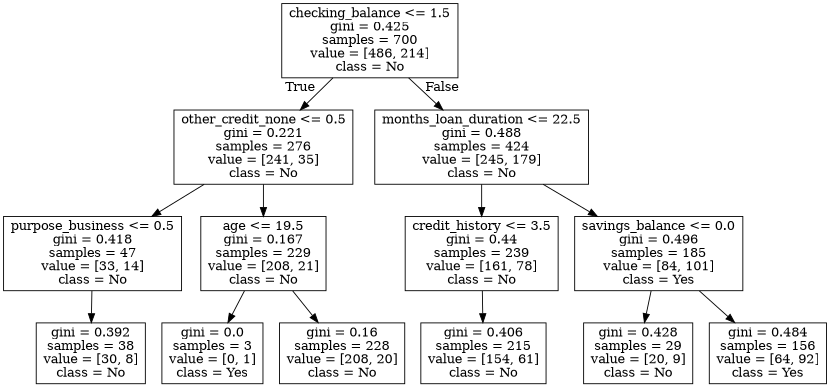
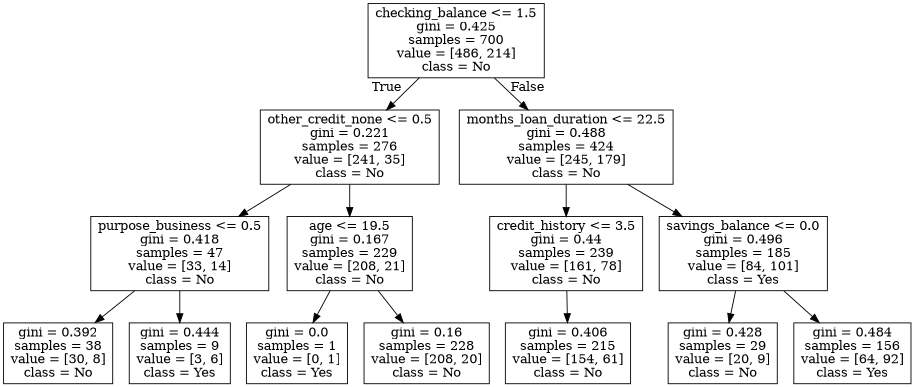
node "gini = 0.444 samples = 9 value = [3, 6] class = Yes": added
node "gini = 0.0 samples = 3 value = [0, 1] class = Yes": label "gini = 0.0 samples = 3 value = [0, 1] class = Yes" -> "gini = 0.0 samples = 1 value = [0, 1] class = Yes"
